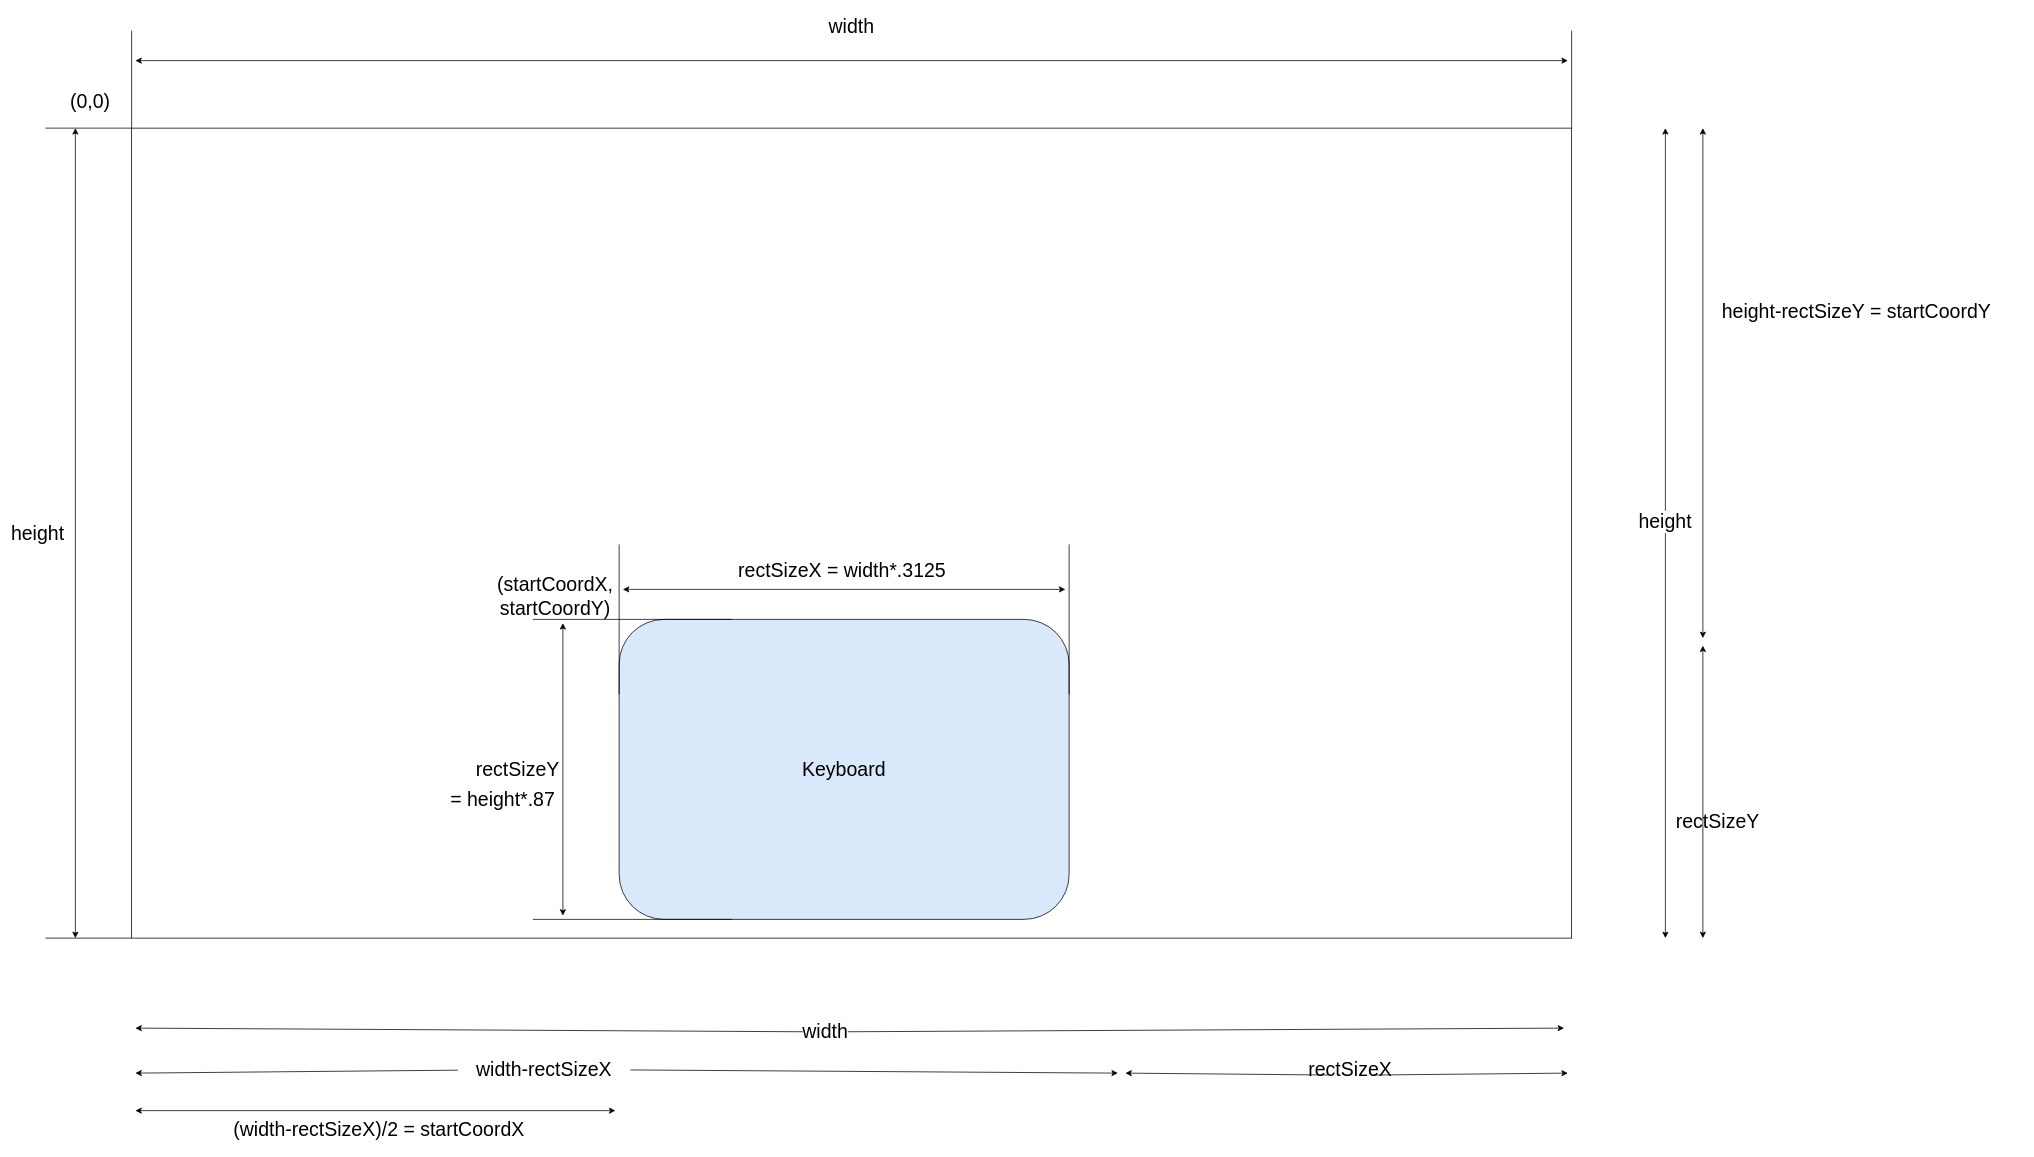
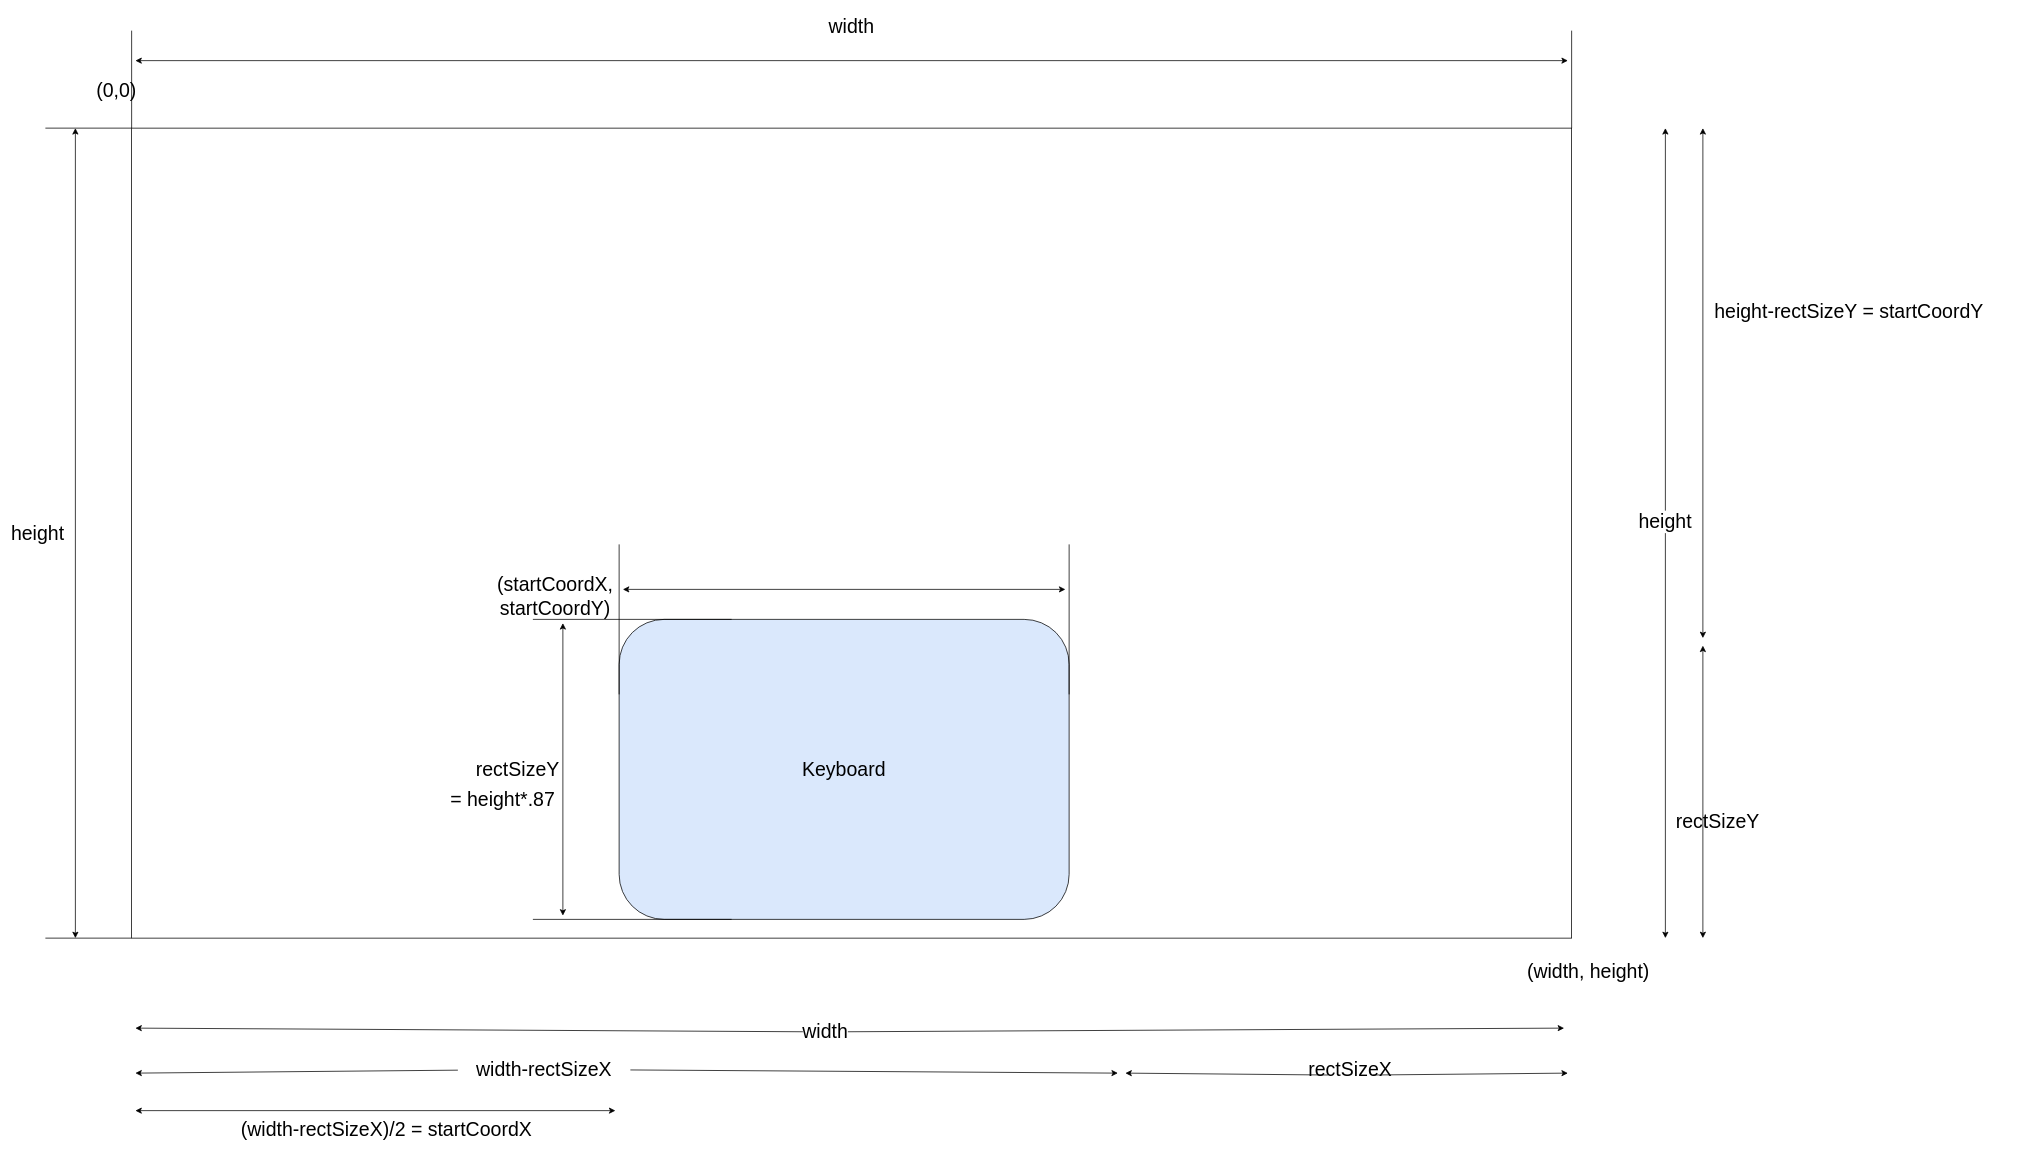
node "(0,0)": moved (90, 102) -> (117, 90)
node "height-rectSizeY = startCoordY": moved (1857, 312) -> (1849, 312)
node "rectSizeX = width*.3125": removed
node "(width, height)": added
node "(width-rectSizeX)/2 = startCoordX": moved (379, 1129) -> (387, 1129)
